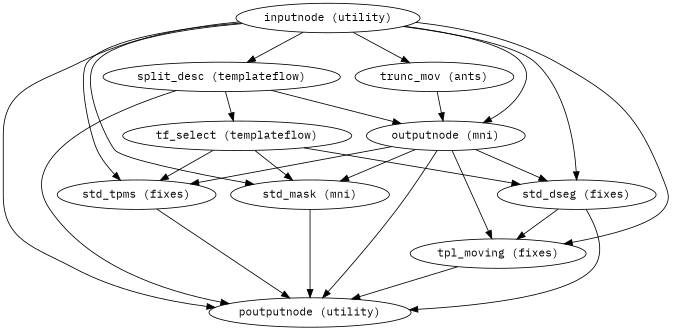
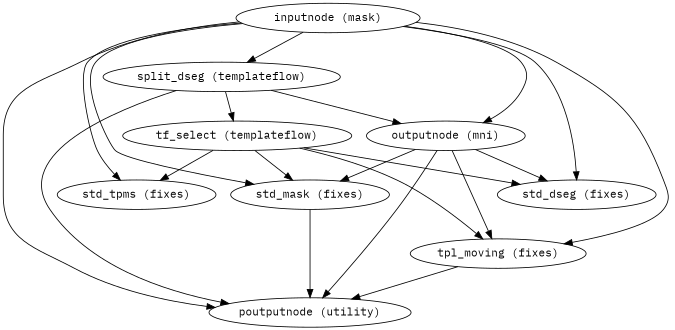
node "inputnode (utility)": label "inputnode (utility)" -> "inputnode (mask)"
node "split_desc (templateflow)": label "split_desc (templateflow)" -> "split_dseg (templateflow)"
node "trunc_mov (ants)": removed
edge "outputnode (mni)" -> "std_tpms (fixes)": removed
node "std_mask (mni)": label "std_mask (mni)" -> "std_mask (fixes)"
edge "std_dseg (fixes)" -> "tpl_moving (fixes)": now "tf_select (templateflow)" -> "tpl_moving (fixes)"
edge "std_tpms (fixes)" -> "poutputnode (utility)": removed
edge "std_dseg (fixes)" -> "poutputnode (utility)": removed
